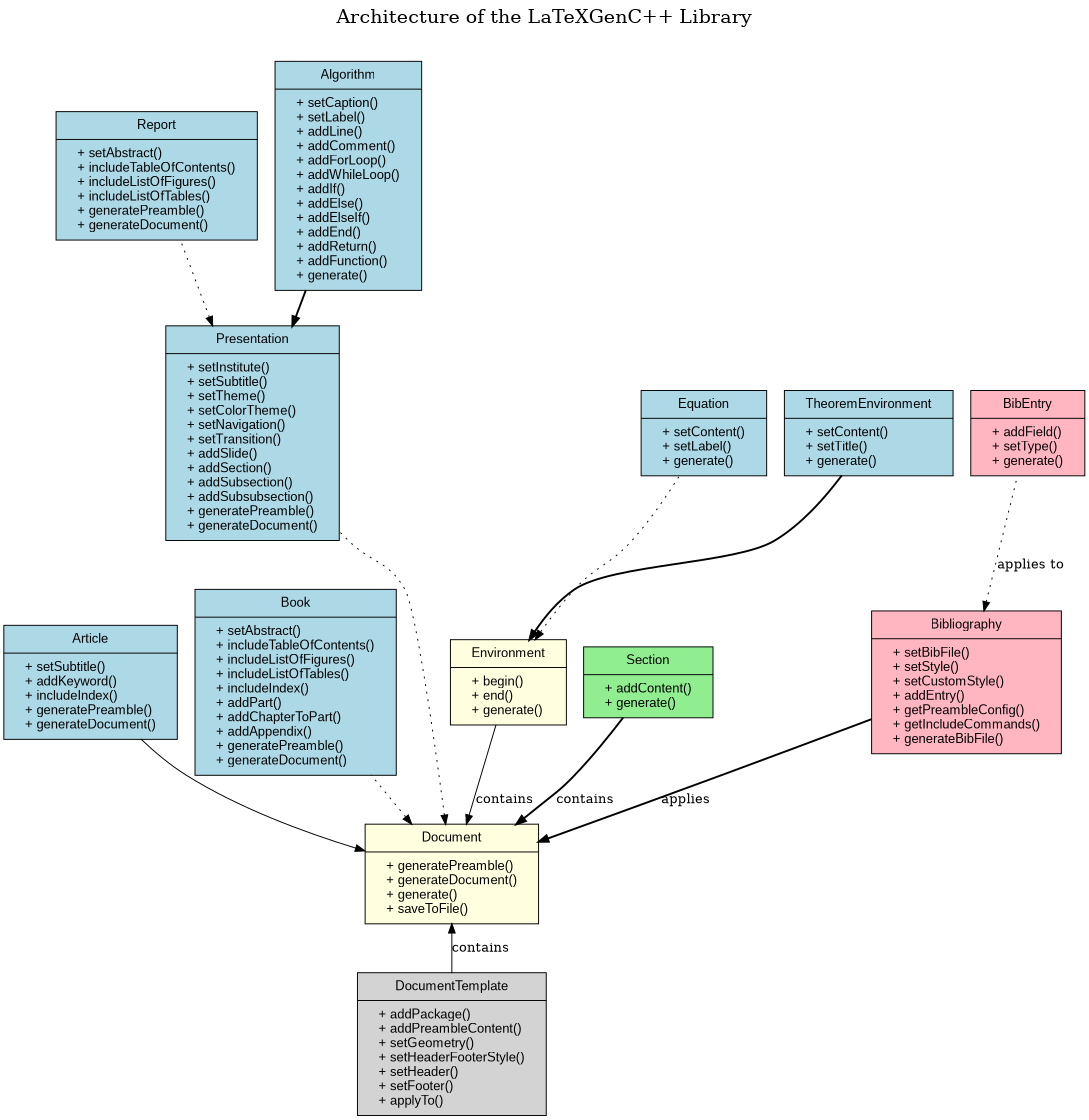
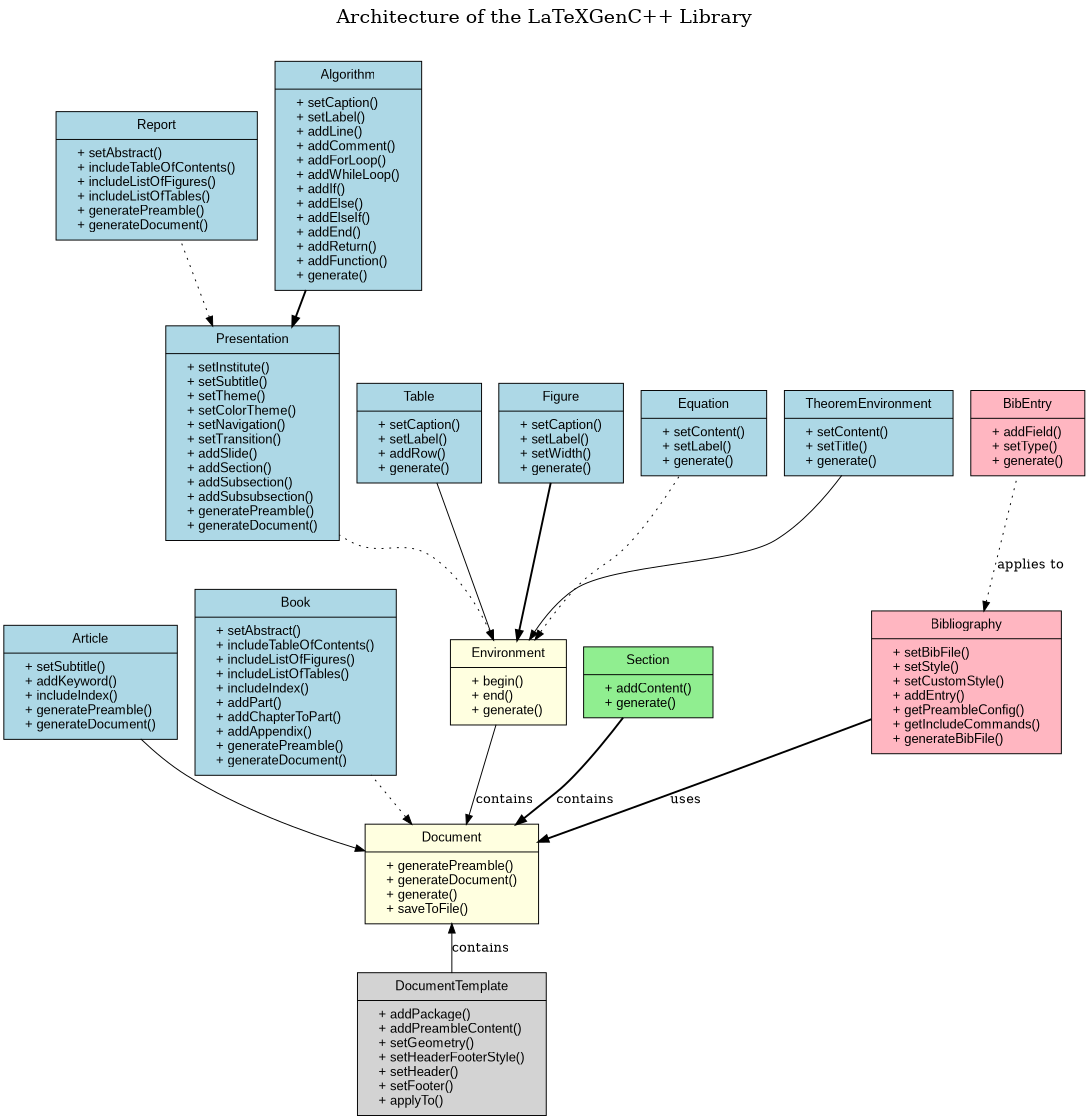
node "Table": added
node "Figure": added
edge "TheoremEnvironment" -> "Environment": style bold -> solid
edge "Presentation" -> "Document": now "Presentation" -> "Environment"
edge "Bibliography" -> "Document": label "applies" -> "uses"
